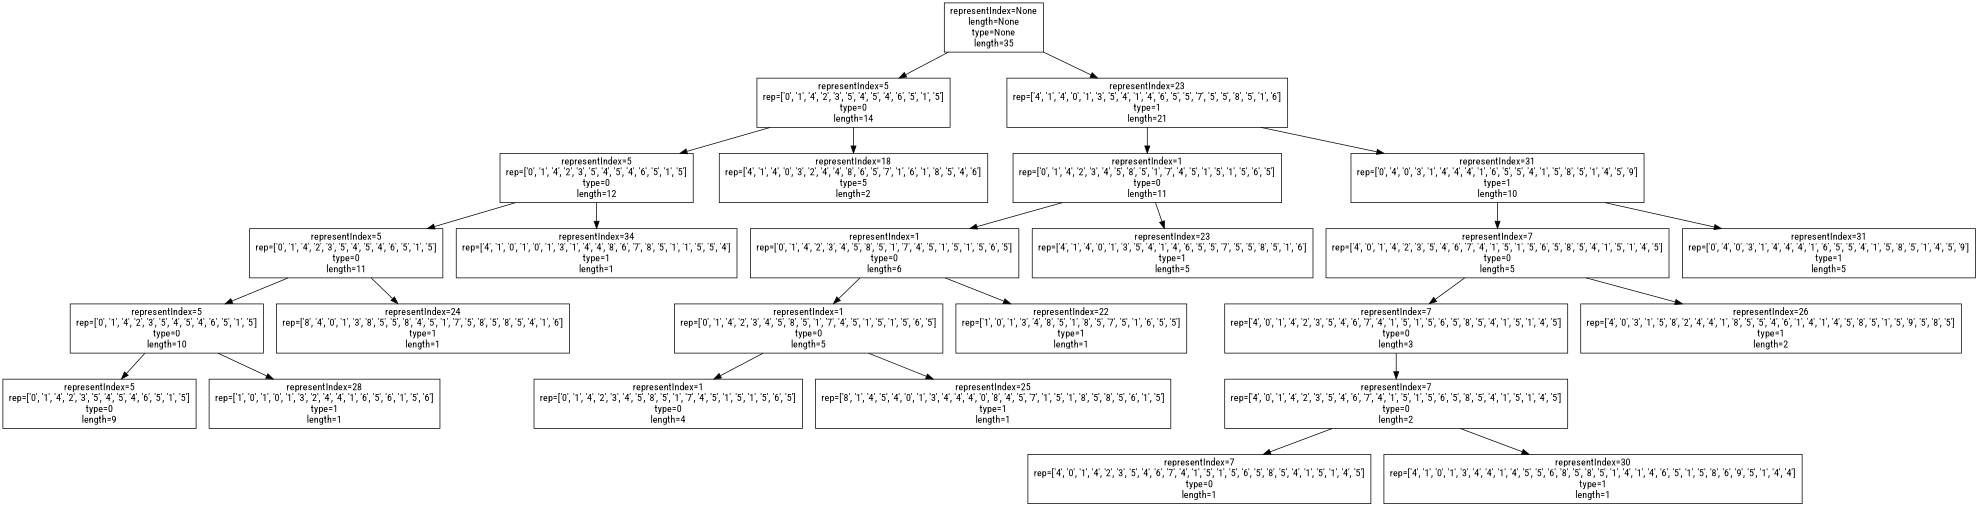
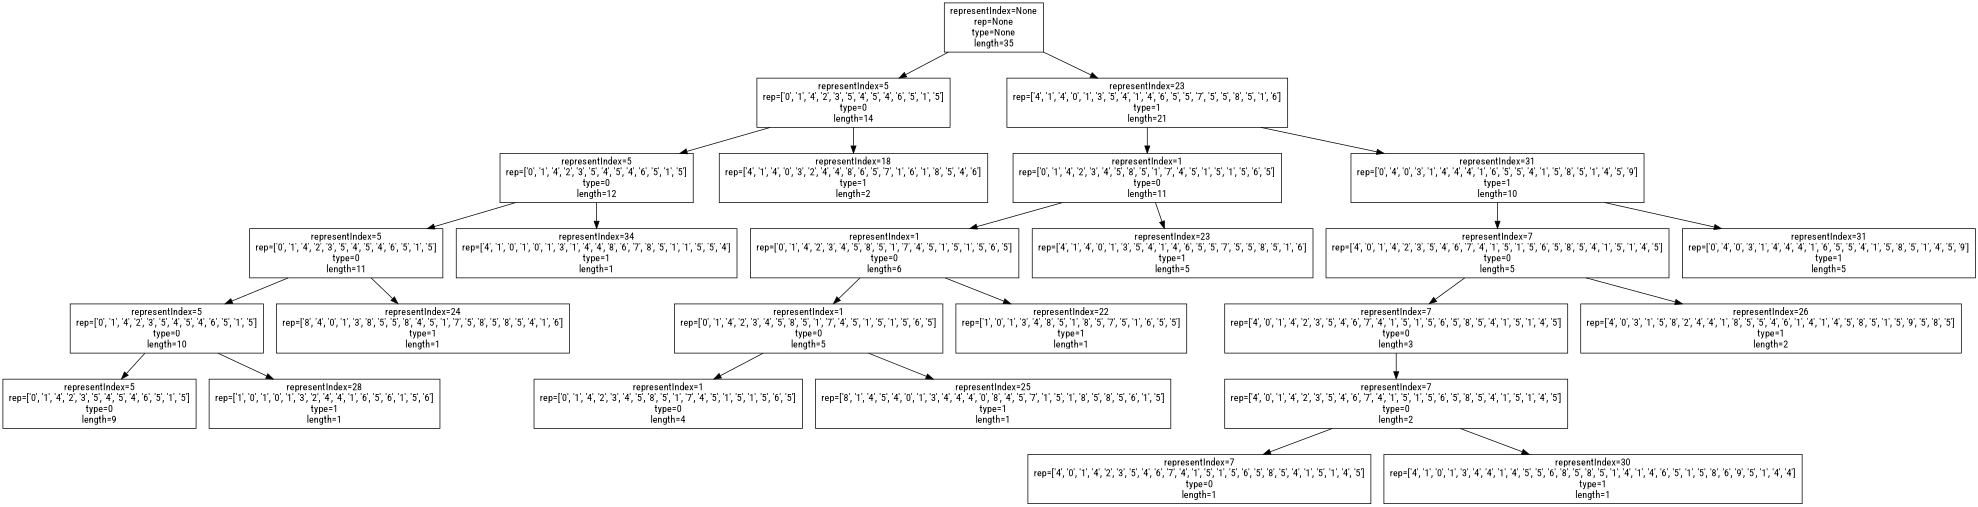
node "representIndex=None": text "length=None" -> "rep=None"
node "representIndex=18": text "type=5" -> "type=1"
